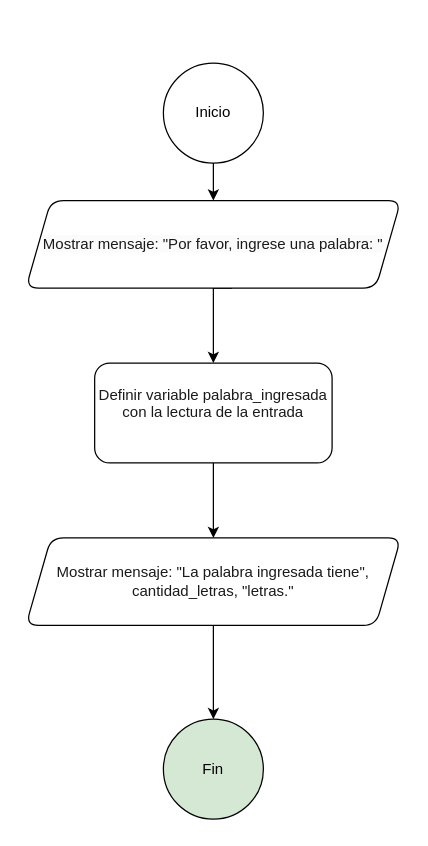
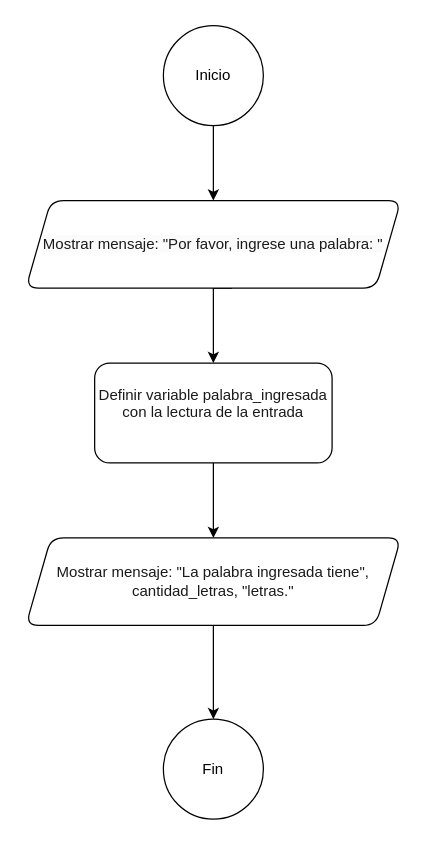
node "Inicio": moved (213, 113) -> (213, 76)
node "Fin": fillcolor #d5e8d4 -> #ffffff
